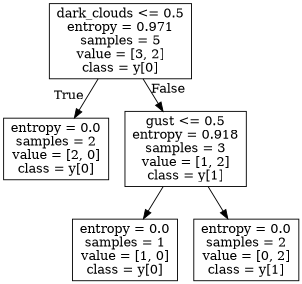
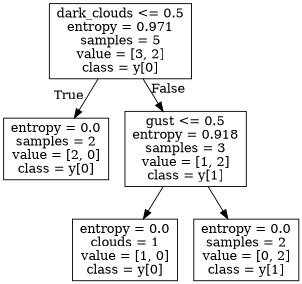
node "entropy = 0.0 samples = 1 value = [1, 0] class = y[0]": label "entropy = 0.0 samples = 1 value = [1, 0] class = y[0]" -> "entropy = 0.0 clouds = 1 value = [1, 0] class = y[0]"
